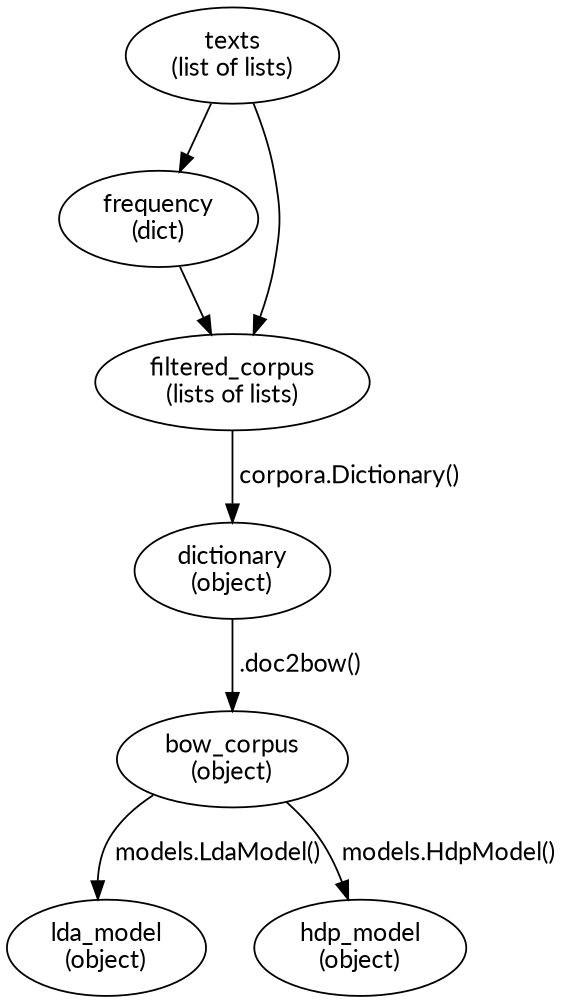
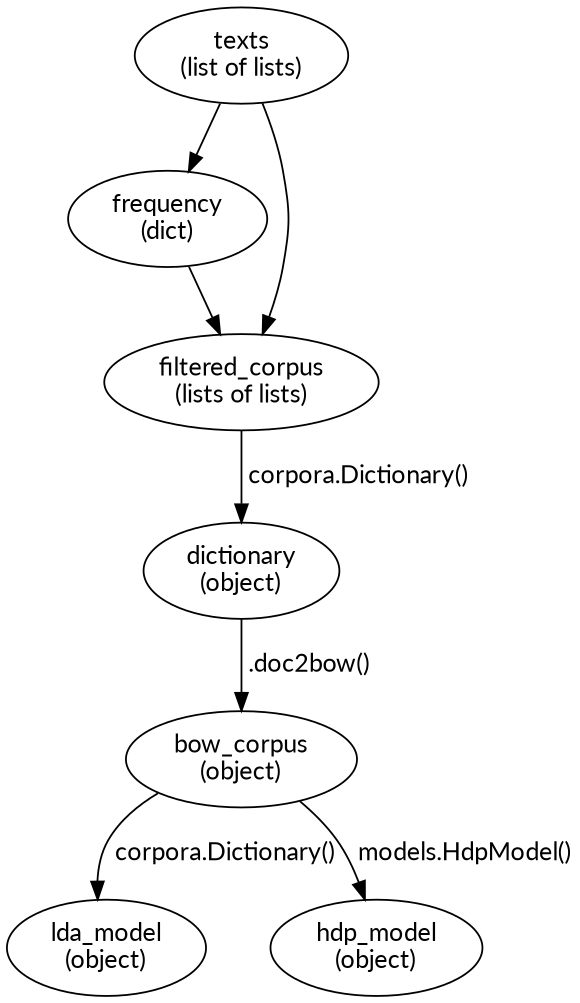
edge "bow_corpus (object)" -> "lda_model (object)": label " models.LdaModel()" -> " corpora.Dictionary()"
